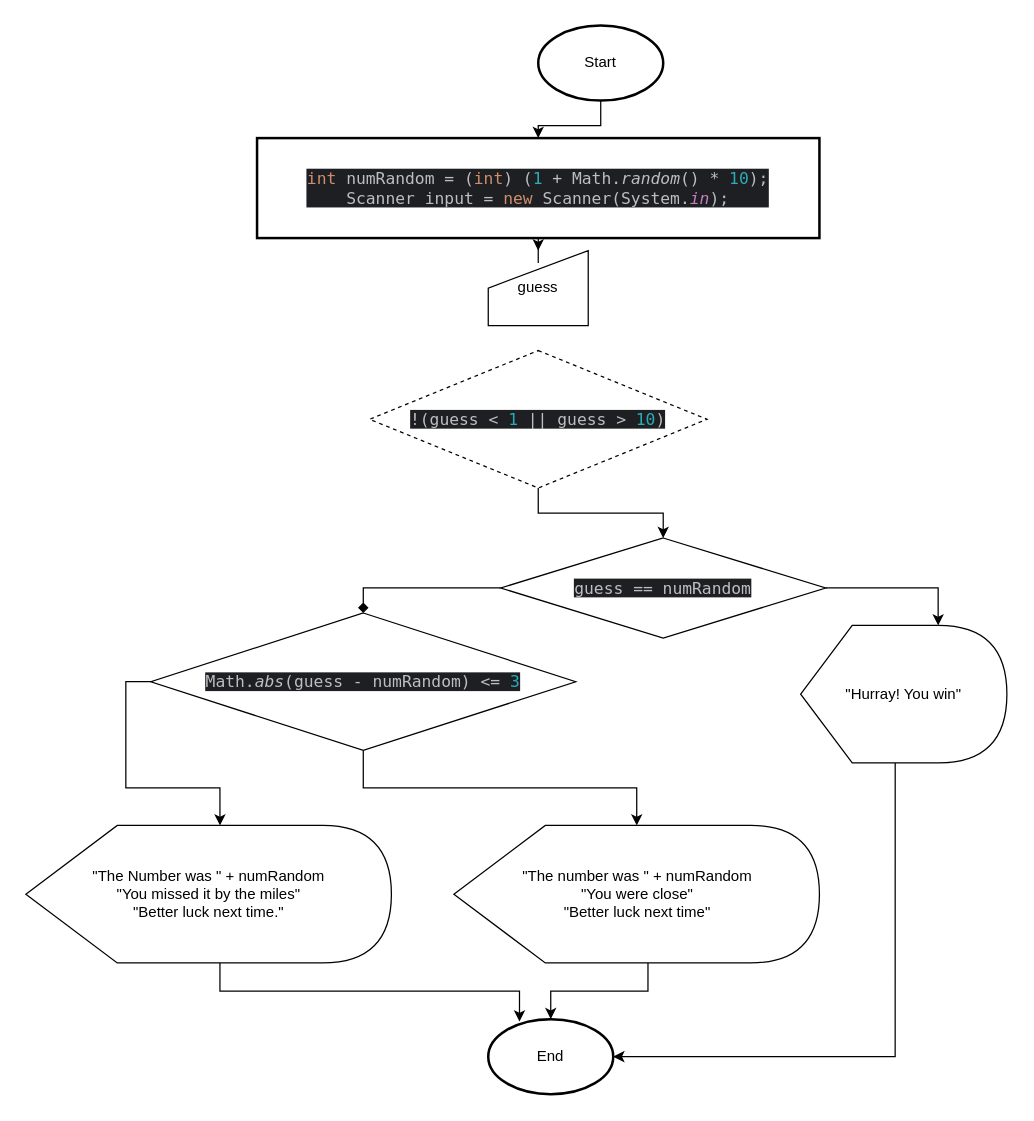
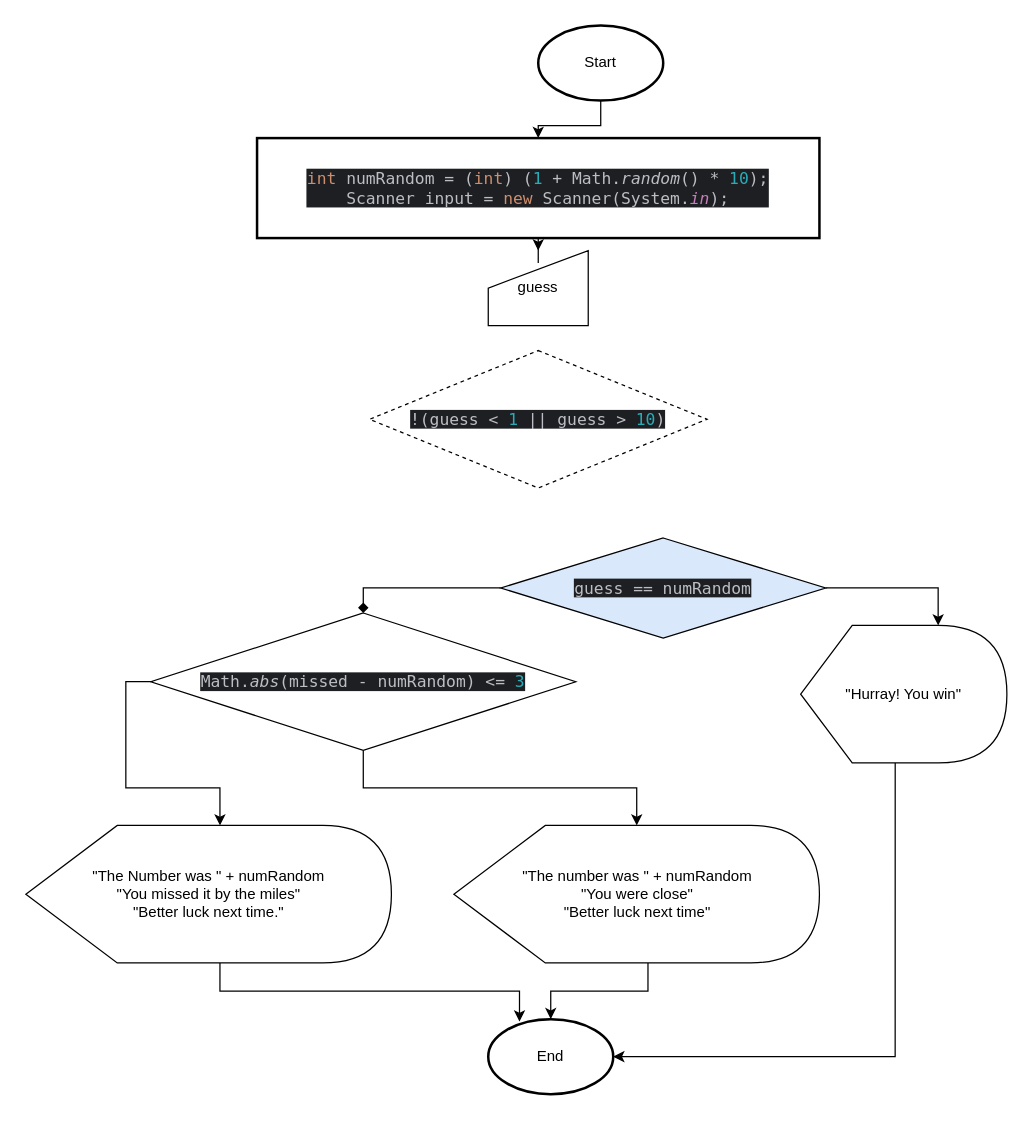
edge "!(guess < 1 || guess > 10)" -> "guess == numRandom": removed
node "guess == numRandom": fillcolor #ffffff -> #dae8fc
node "Math.abs(guess - numRandom) <= 3": label "Math.abs(guess - numRandom) <= 3" -> "Math.abs(missed - numRandom) <= 3"
